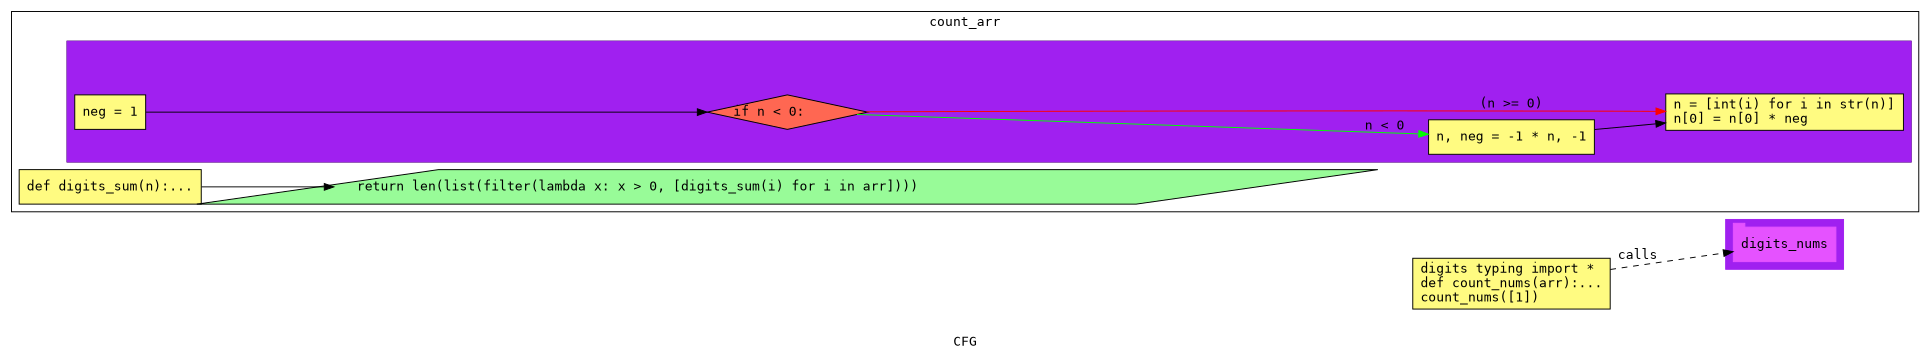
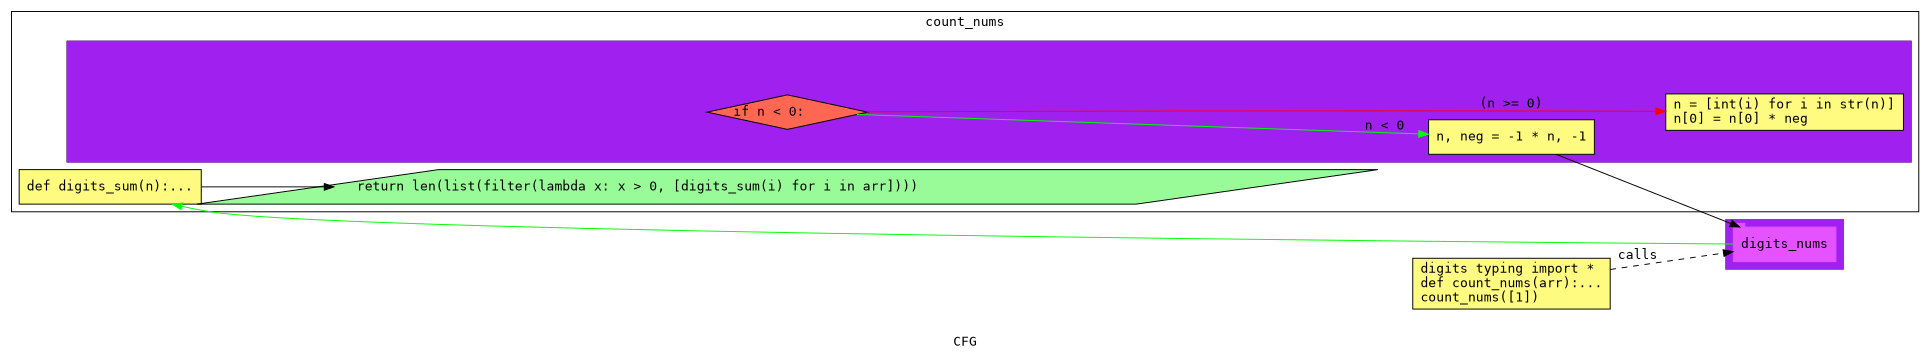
cluster "count_arr": label "count_arr" -> "count_nums"
node "neg = 1": removed
edge "n, neg = -1 * n, -1" -> "n = [int(i) for i in str(n)] n[0] = n[0] * neg": now "n, neg = -1 * n, -1" -> "digits_nums"
edge "digits_nums" -> "def digits_sum(n):...": added
